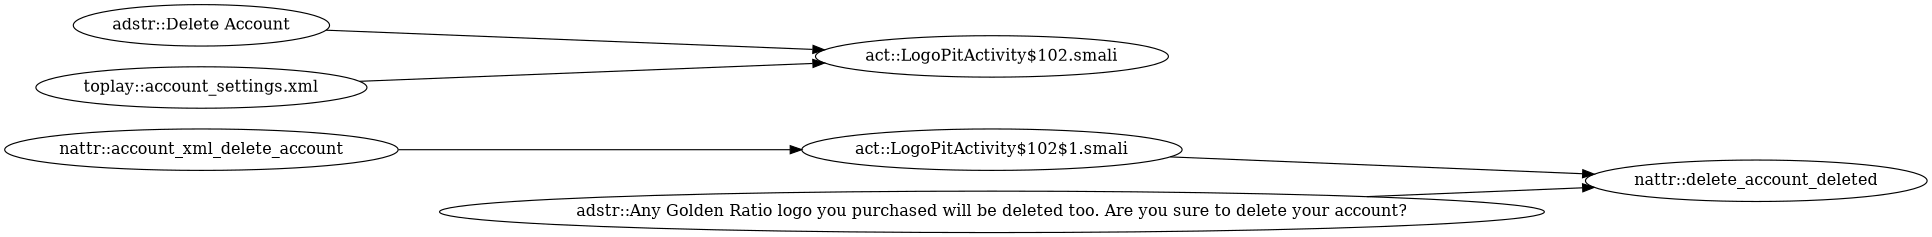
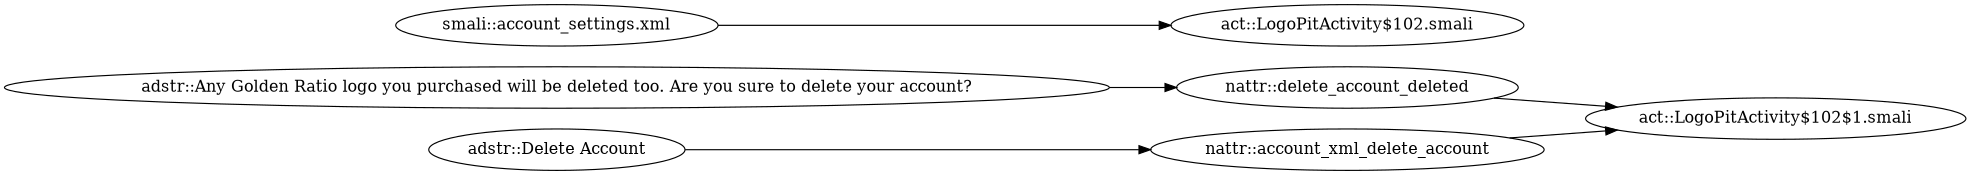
edge "adstr::Delete Account" -> "act::LogoPitActivity$102.smali": now "adstr::Delete Account" -> "nattr::account_xml_delete_account"
node "toplay::account_settings.xml": label "toplay::account_settings.xml" -> "smali::account_settings.xml"
edge "act::LogoPitActivity$102$1.smali" -> "nattr::delete_account_deleted": reversed
